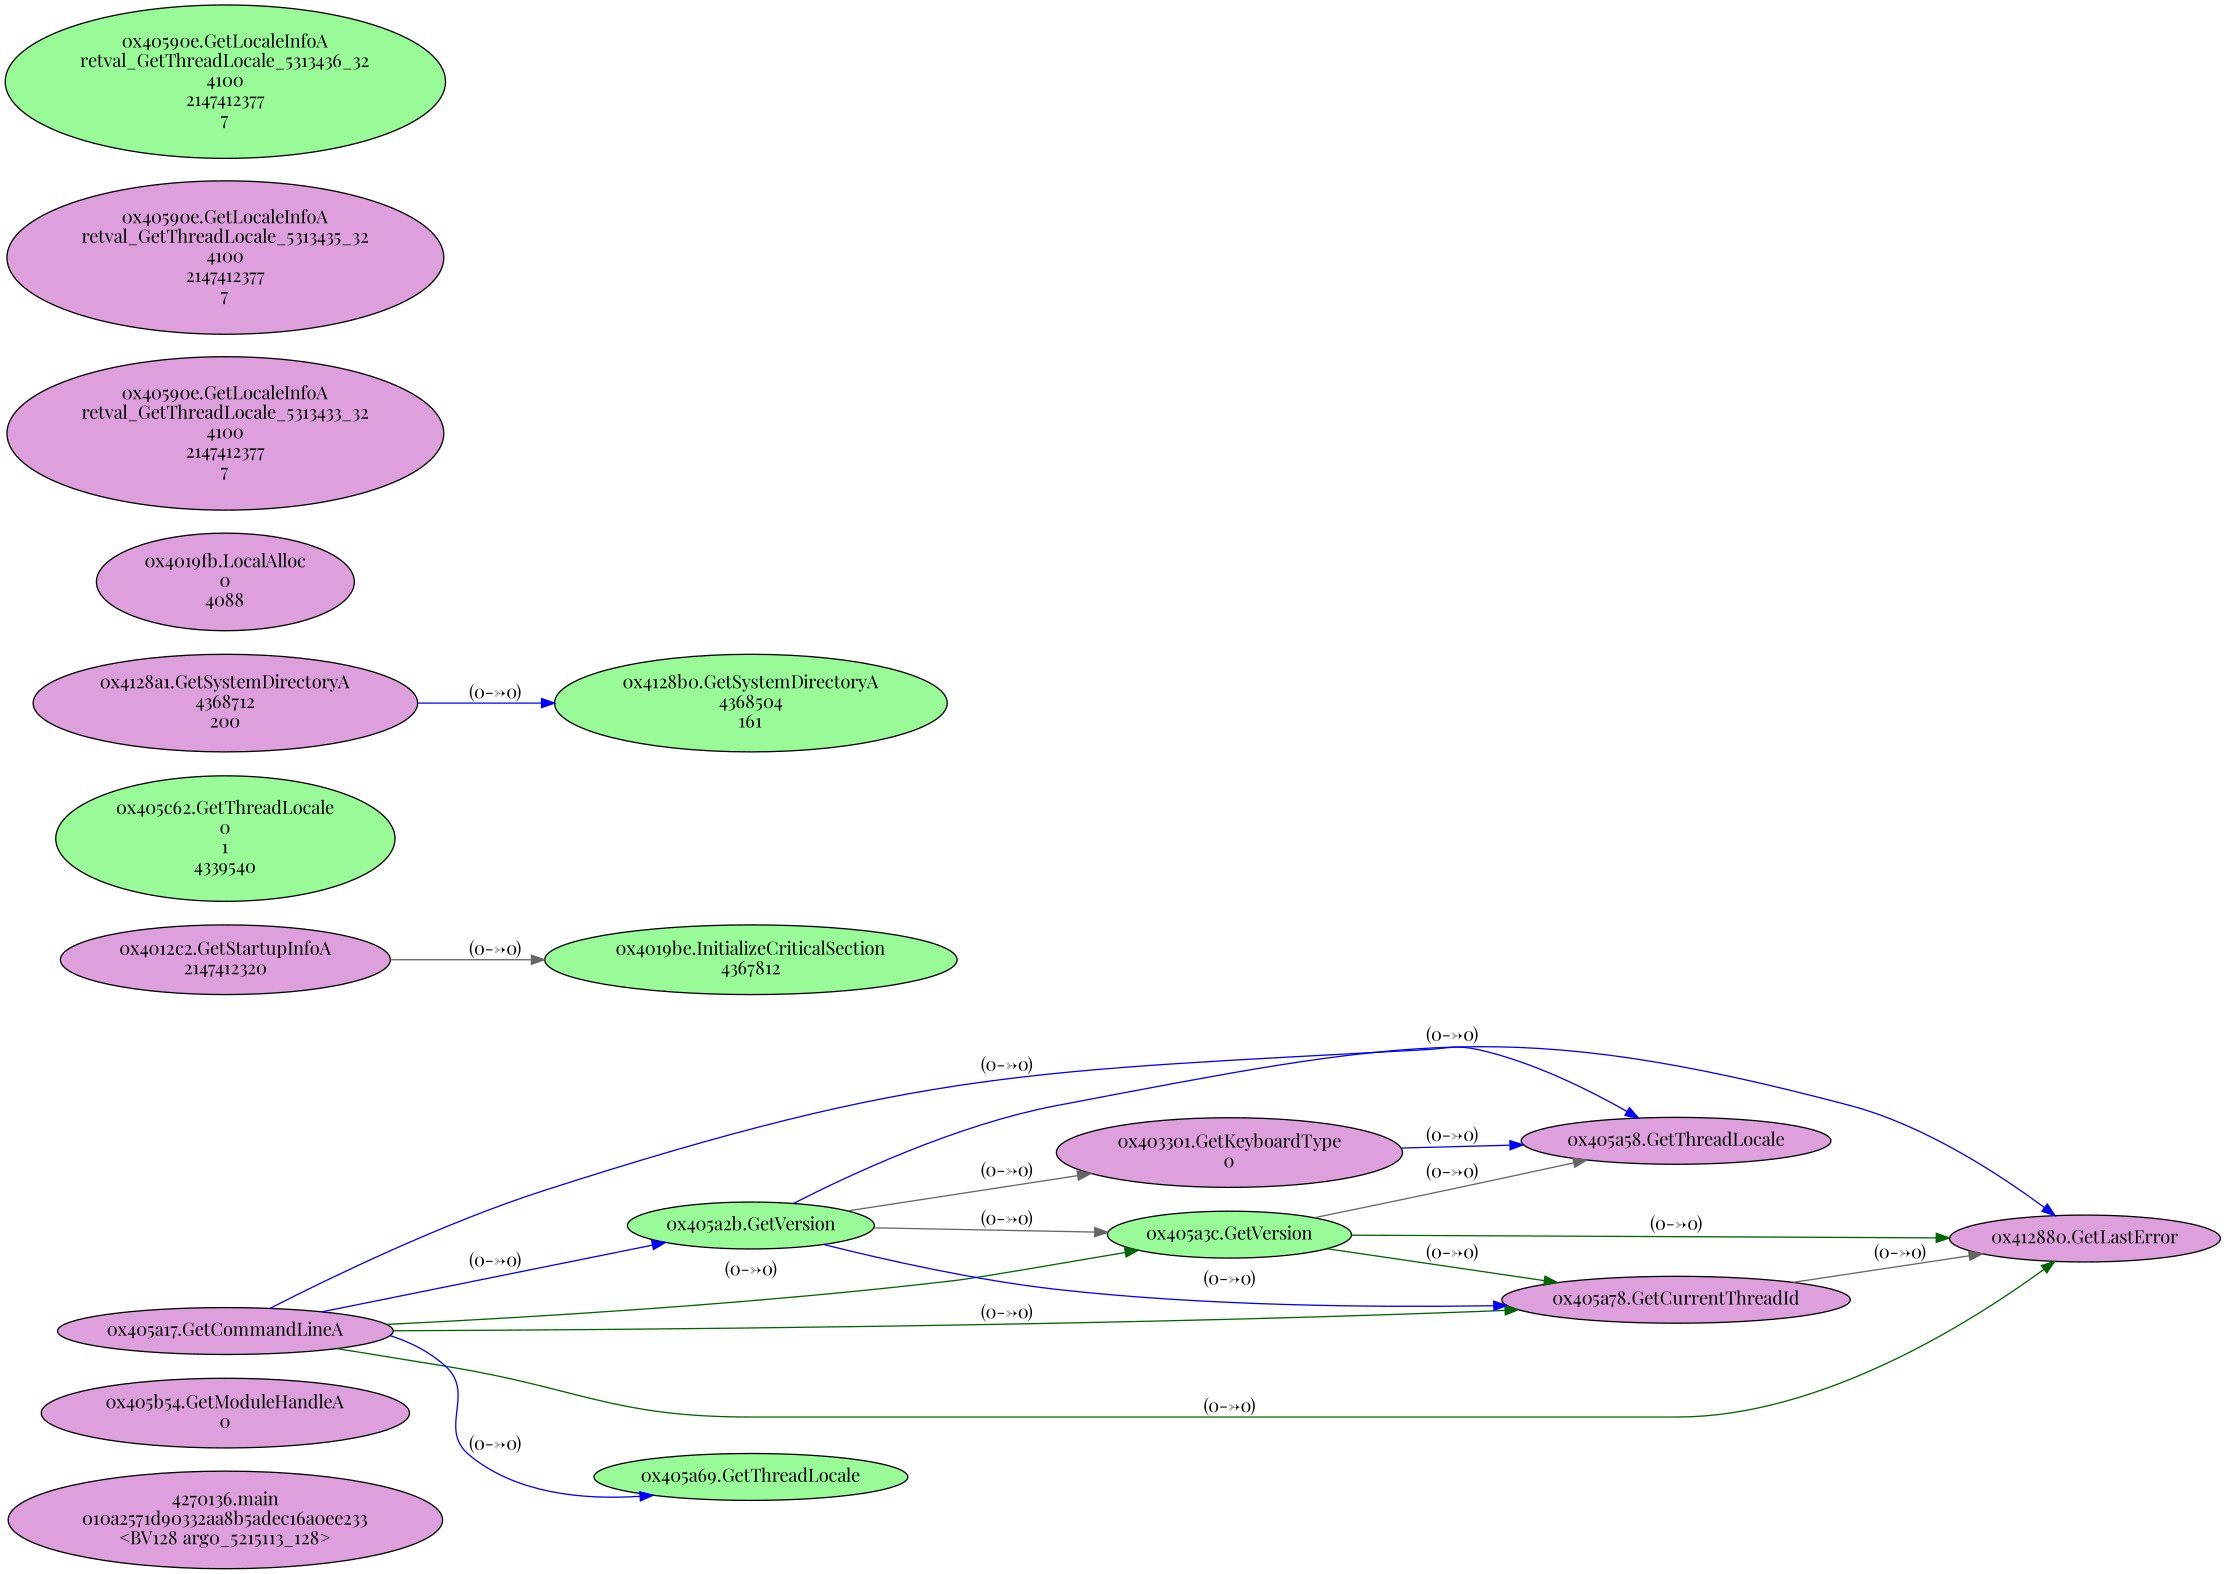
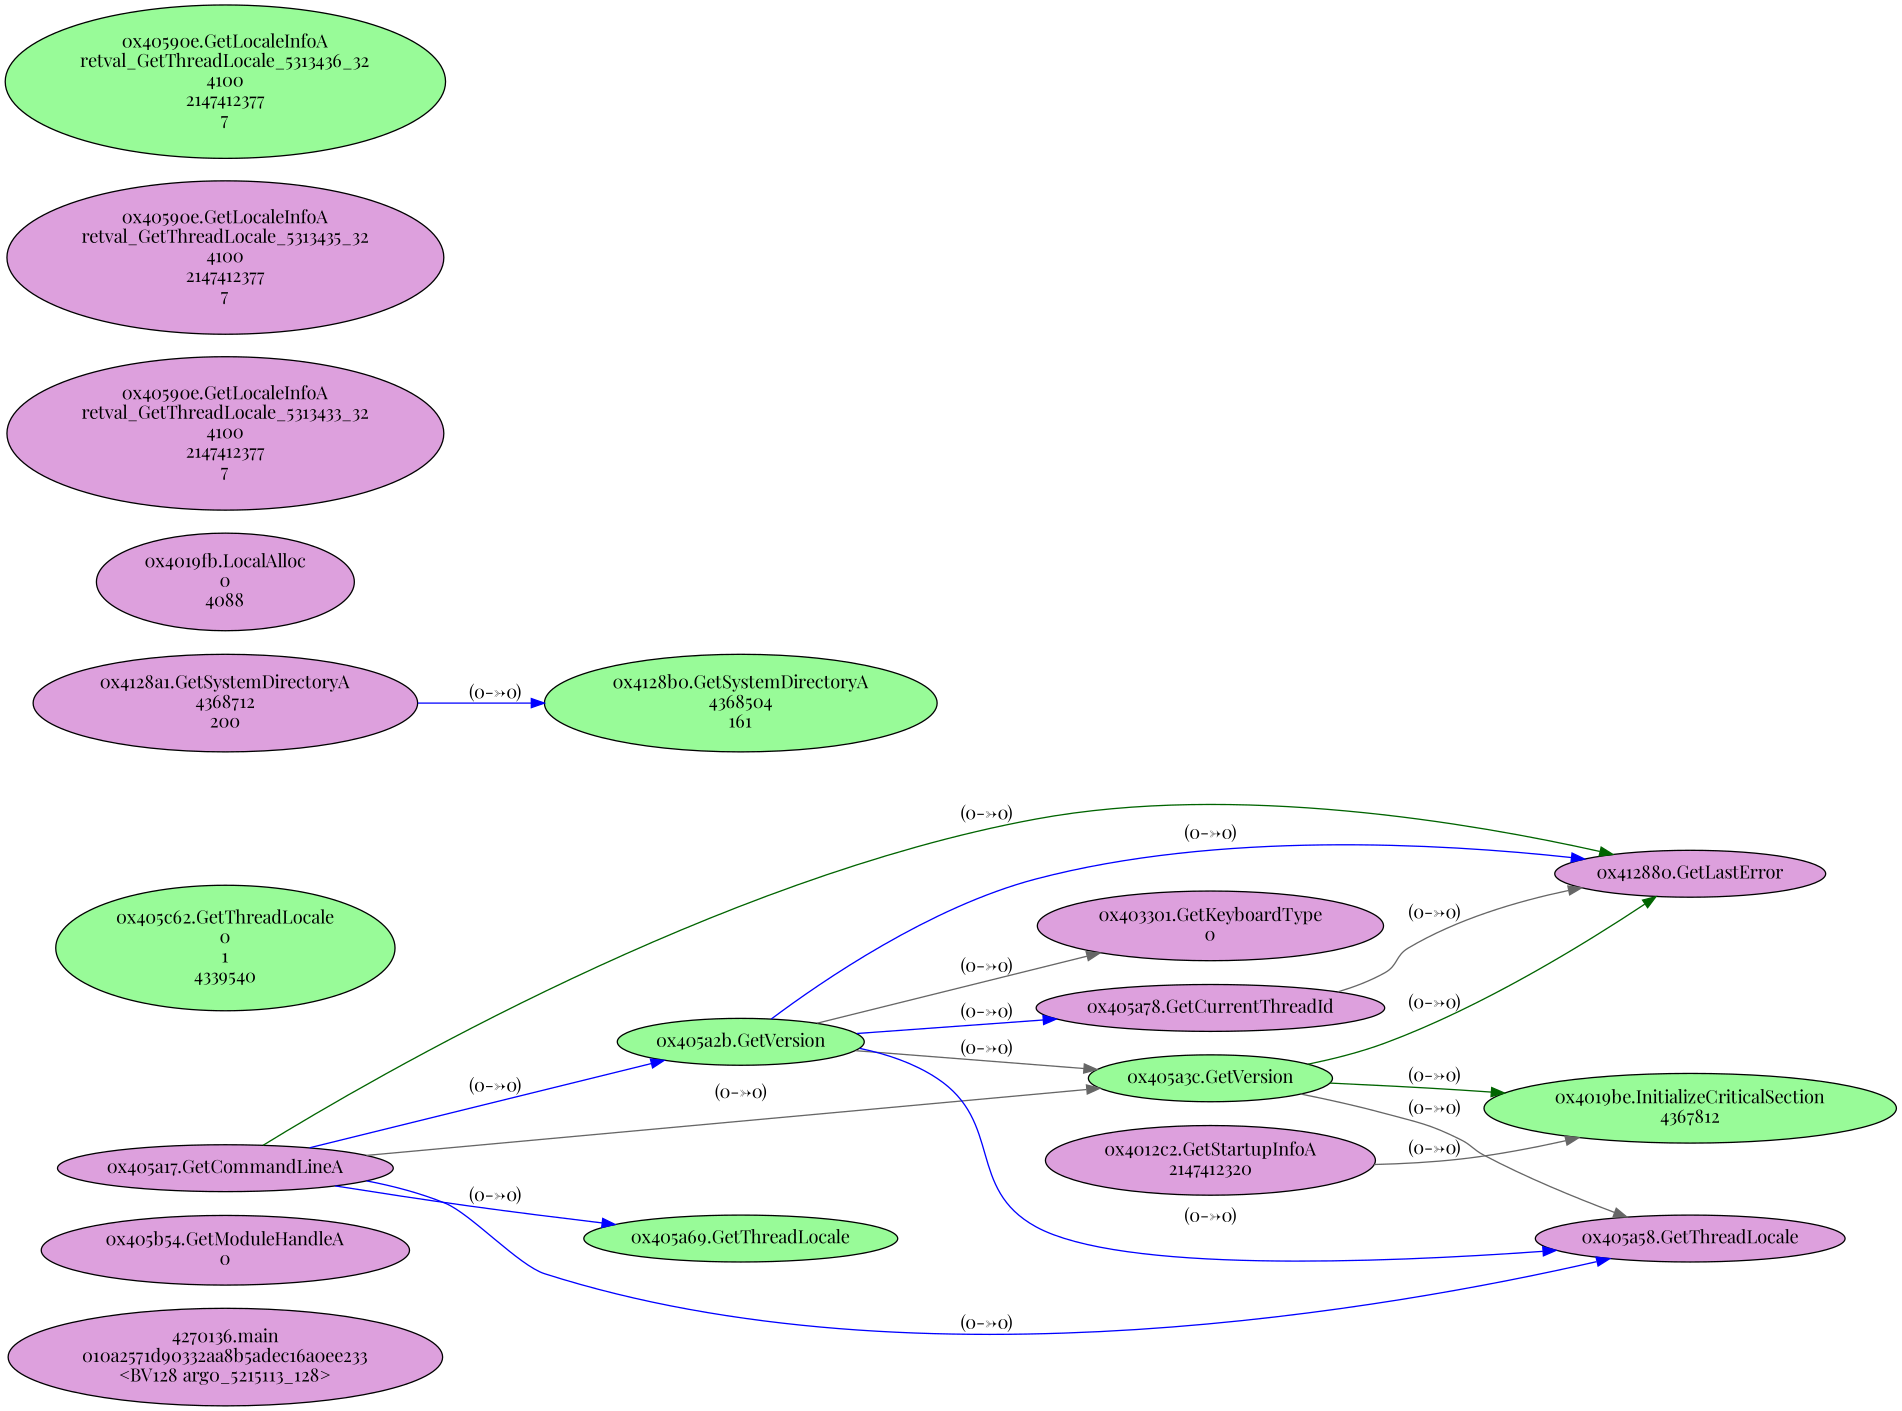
edge "0x403301.GetKeyboardType 0" -> "0x405a58.GetThreadLocale": now "0x405a2b.GetVersion" -> "0x405a58.GetThreadLocale"
edge "0x405a3c.GetVersion" -> "0x405a78.GetCurrentThreadId": now "0x405a3c.GetVersion" -> "0x4019be.InitializeCriticalSection 4367812"
edge "0x405a17.GetCommandLineA" -> "0x405a3c.GetVersion": color darkgreen -> gray40
edge "0x405a17.GetCommandLineA" -> "0x405a78.GetCurrentThreadId": removed, label "(0-->0)"
